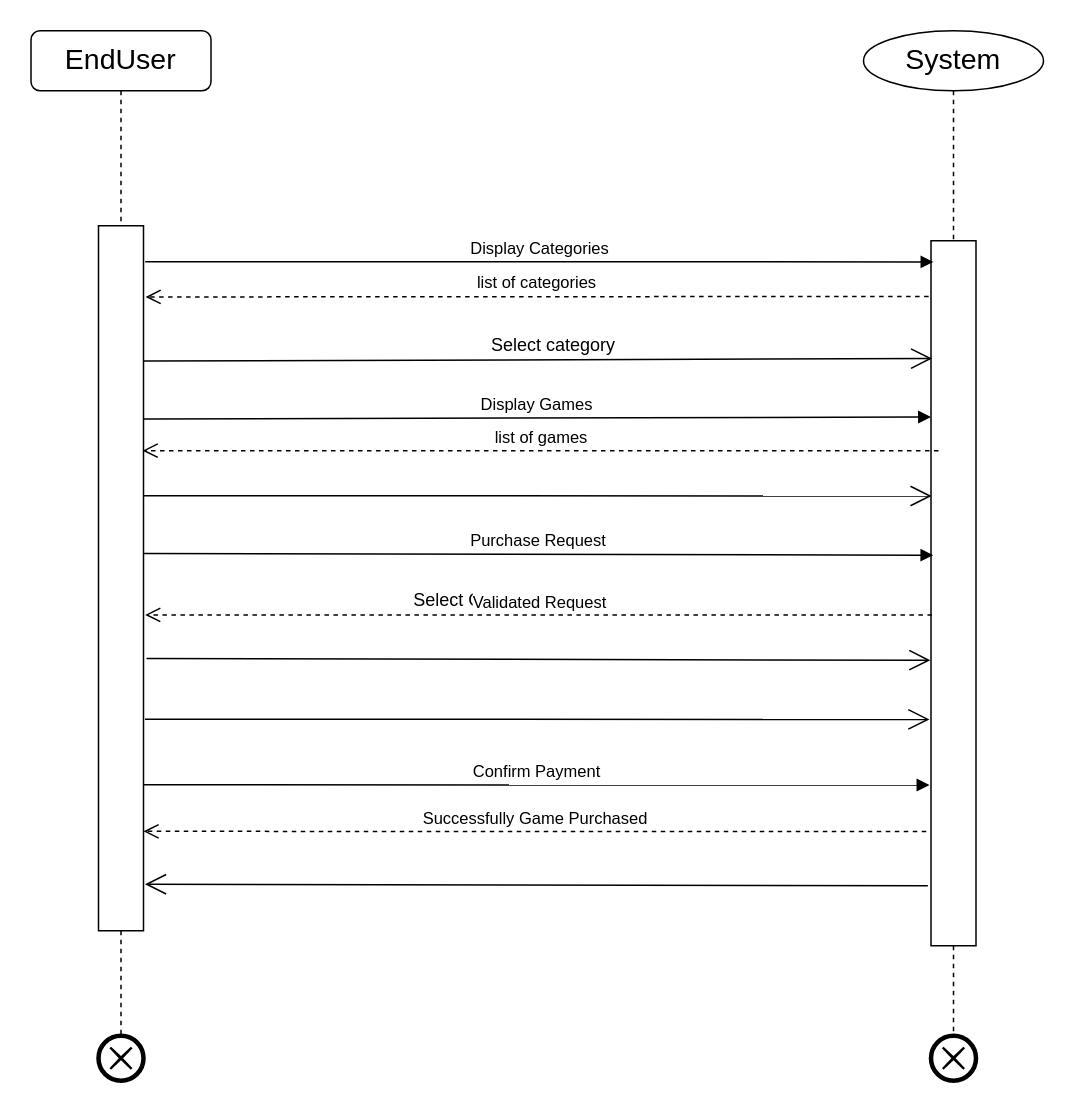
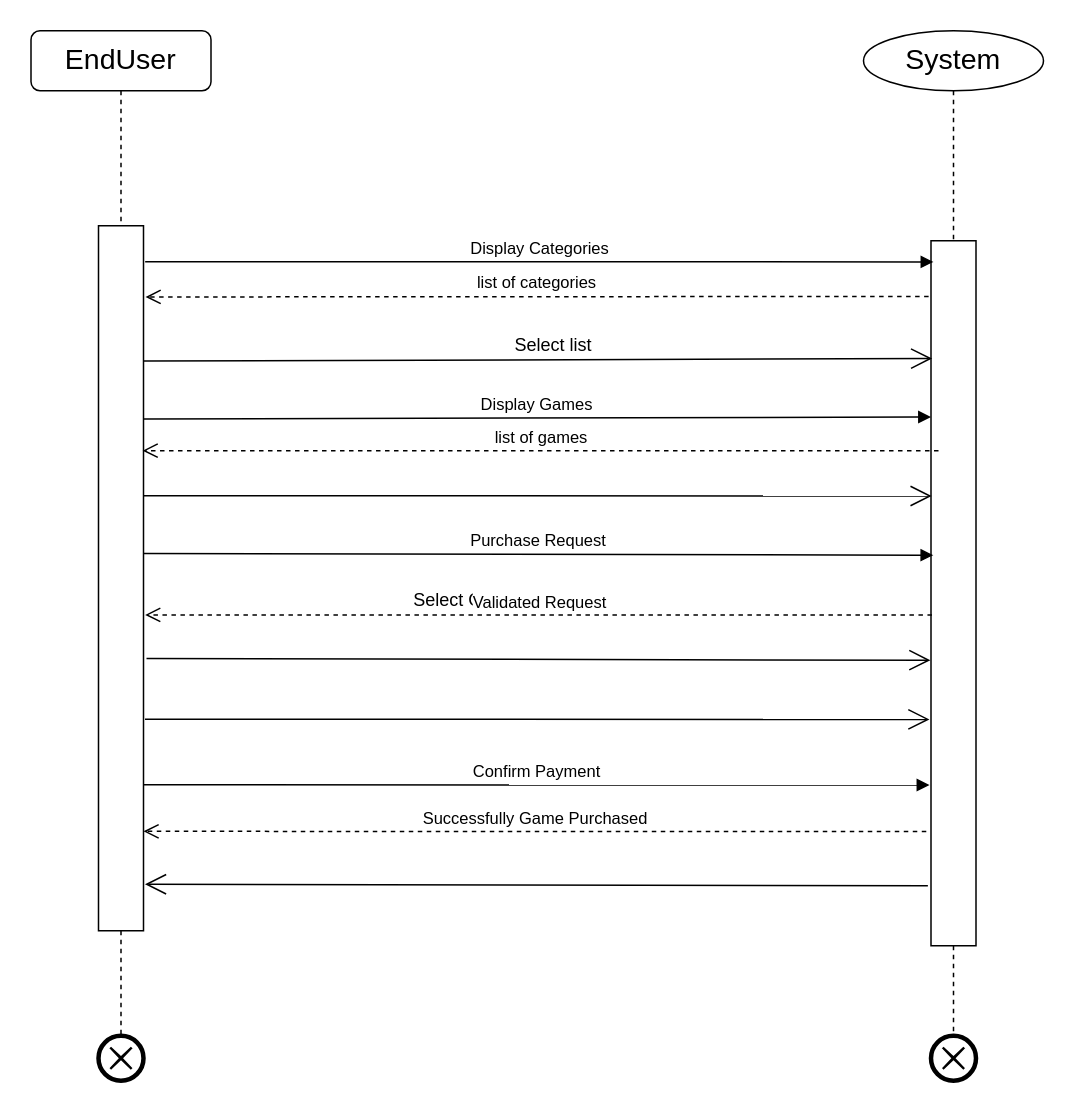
node "Select category": label "Select category" -> "Select list"
